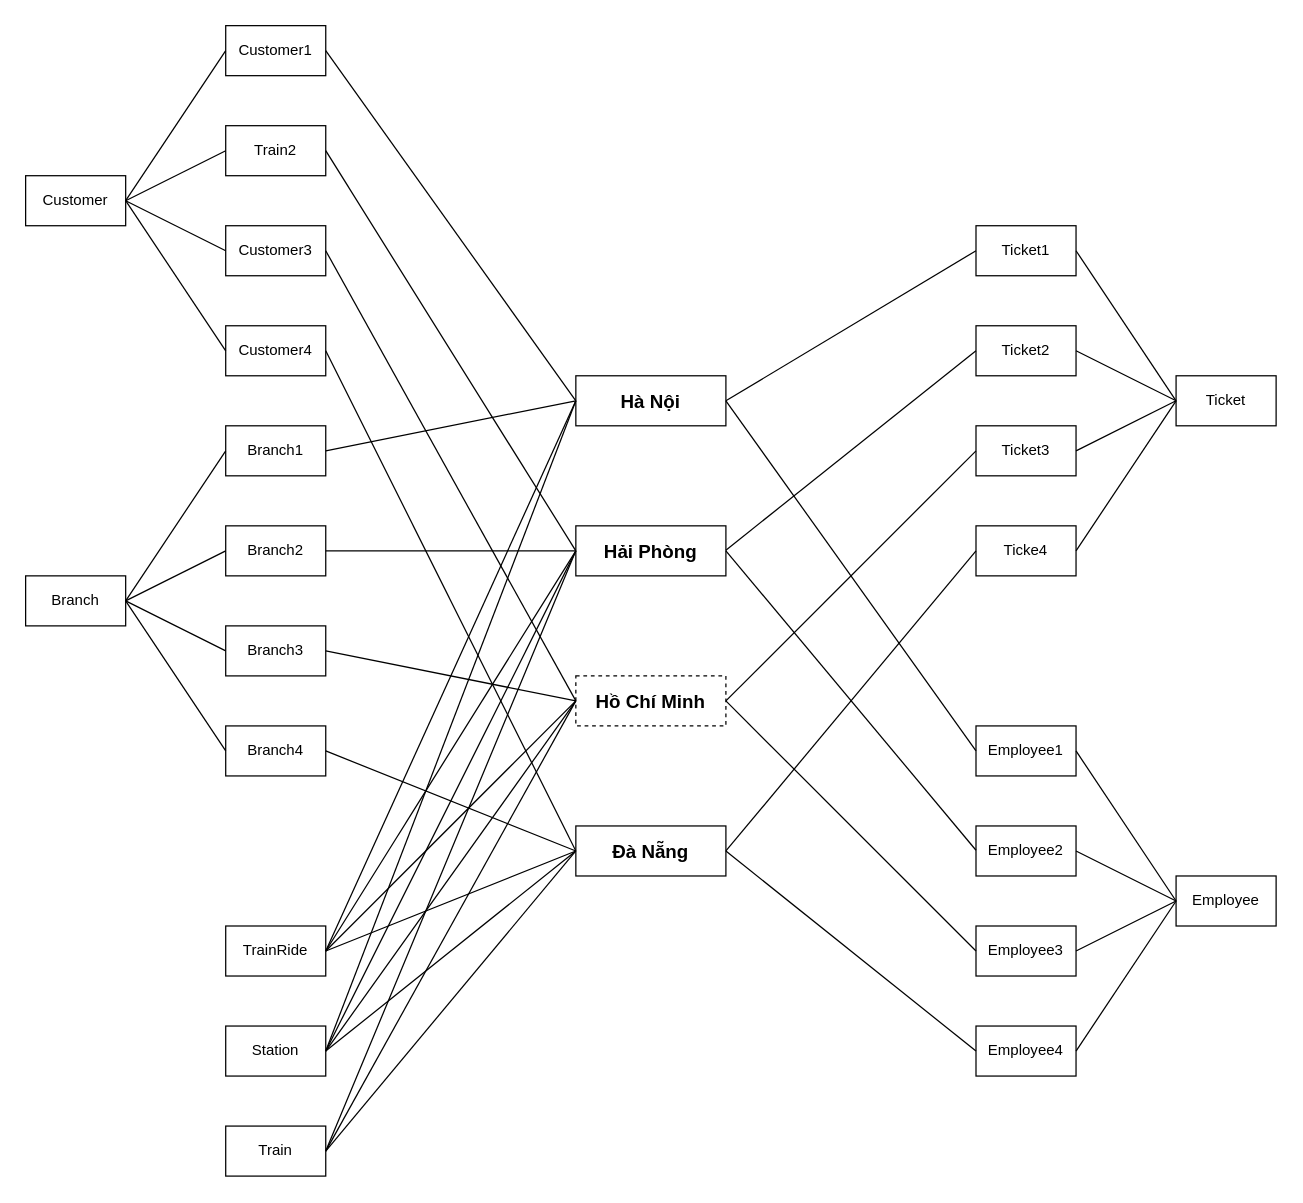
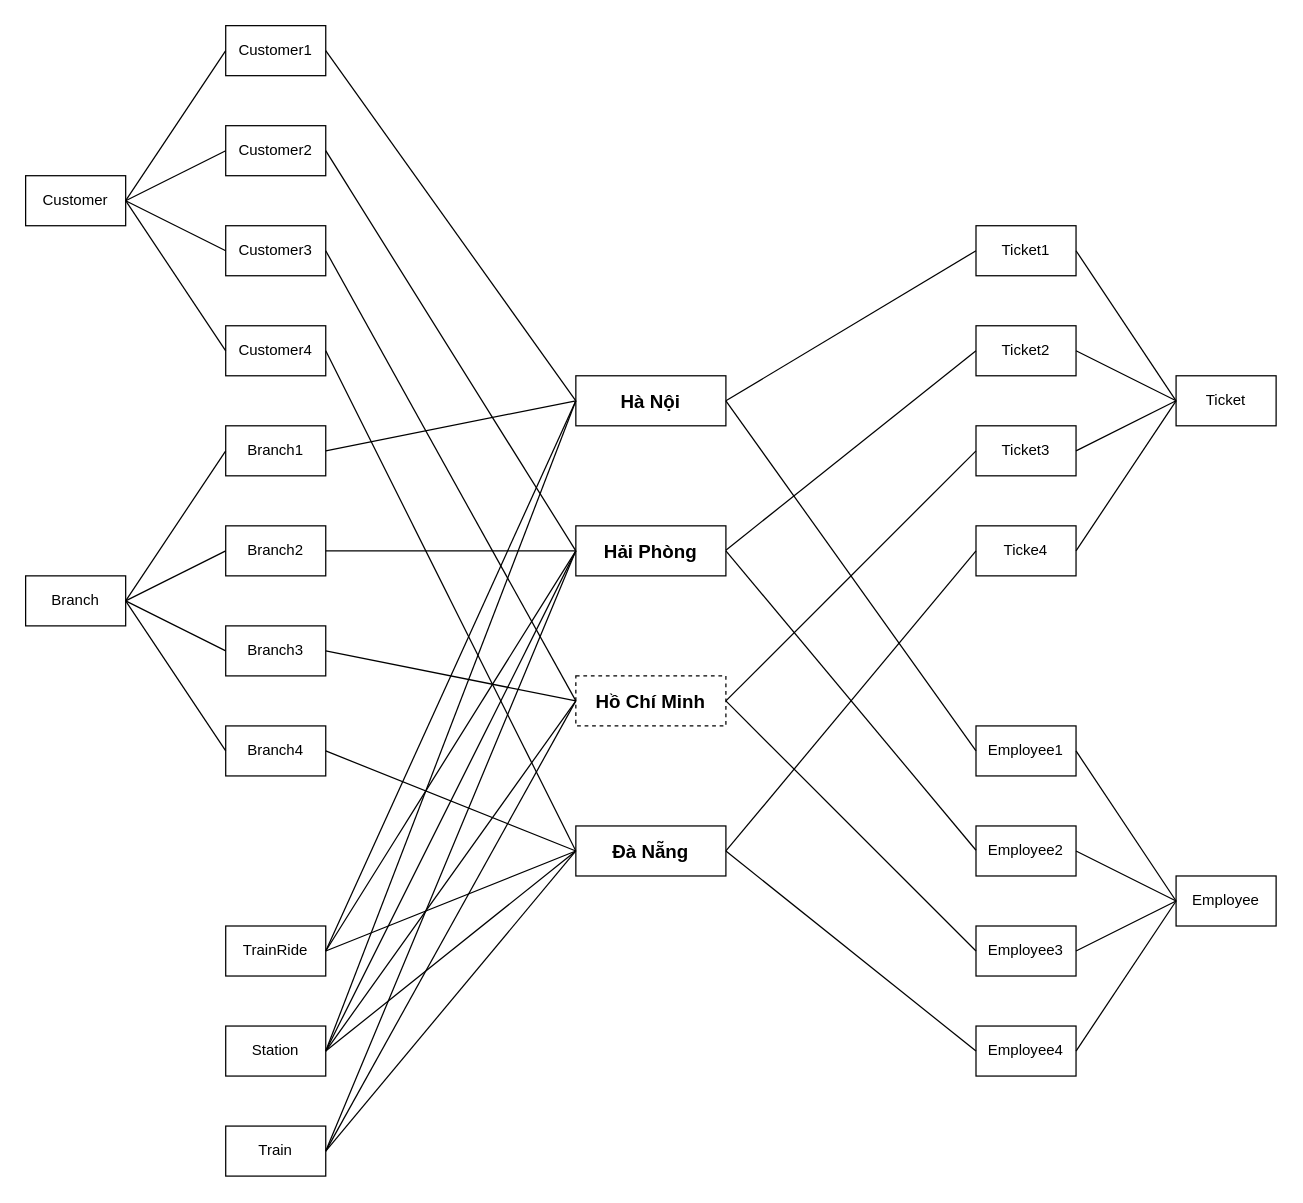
node "Train2": label "Train2" -> "Customer2"
edge "Hồ Chí Minh" -- "TrainRide": removed
